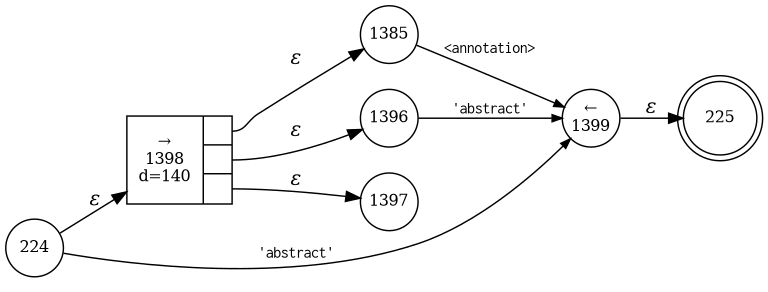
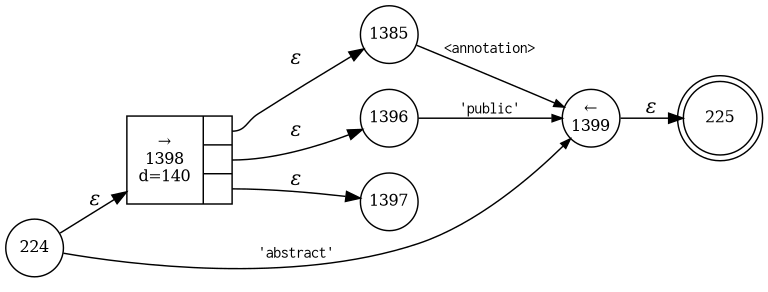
edge "1396" -> "← 1399": label "'abstract'" -> "'public'"
